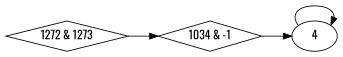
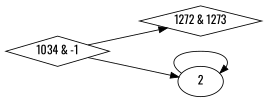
edge "1272 & 1273" -> "1034 & -1": reversed
node "4": label "4" -> "2"
